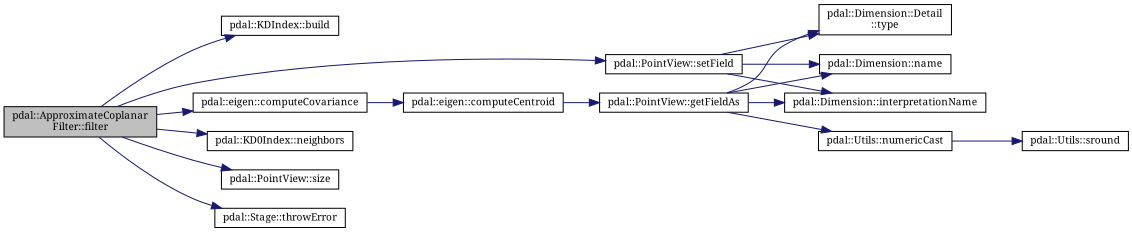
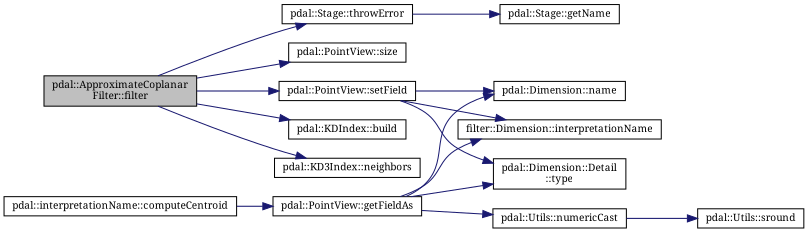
node "pdal::Stage::getName": added
node "pdal::eigen::computeCovariance": removed
node "pdal::eigen::computeCentroid": label "pdal::eigen::computeCentroid" -> "pdal::interpretationName::computeCentroid"
node "pdal::Dimension::interpretationName": label "pdal::Dimension::interpretationName" -> "filter::Dimension::interpretationName"
node "pdal::KD0Index::neighbors": label "pdal::KD0Index::neighbors" -> "pdal::KD3Index::neighbors"
